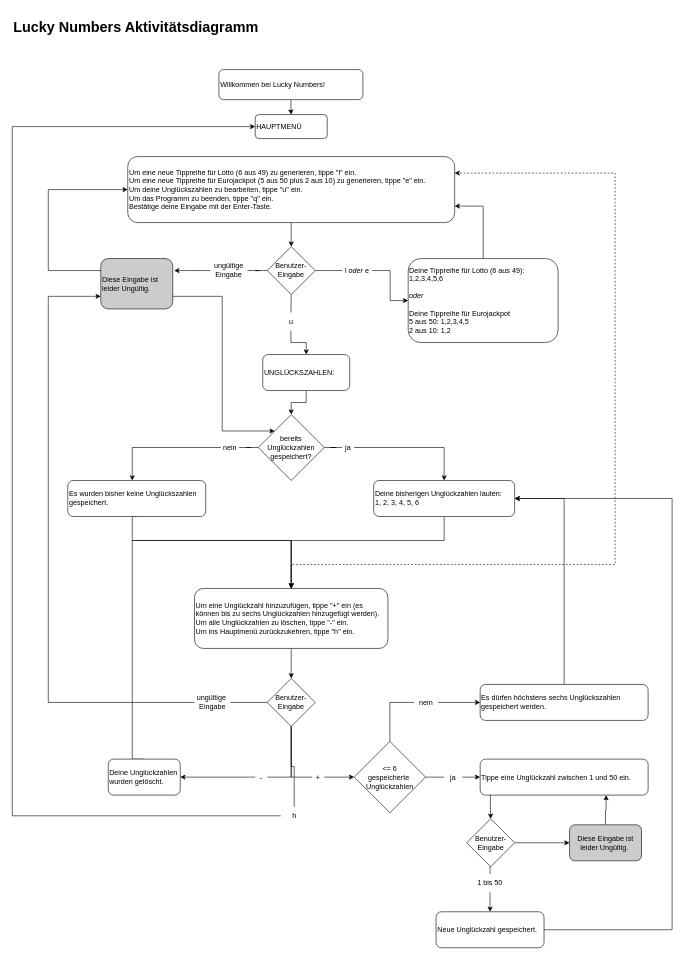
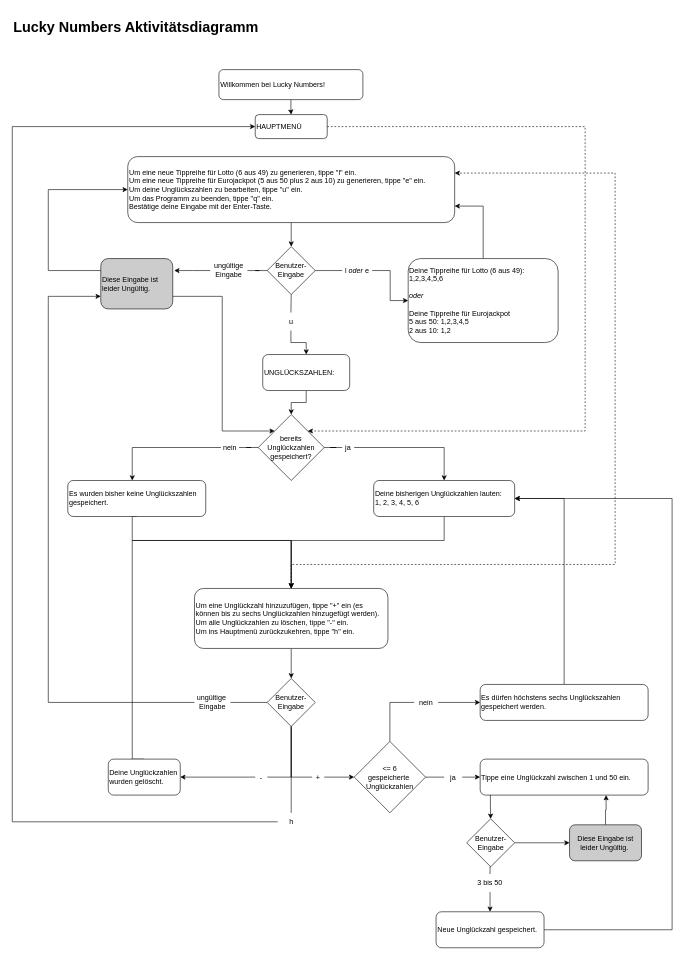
edge "HAUPTMENÜ" -> "bereits Unglückzahlen gespeichert?": added
node "h": moved (294, 816) -> (291, 822)
node "1 bis 50": label "1 bis 50" -> "3 bis 50"
